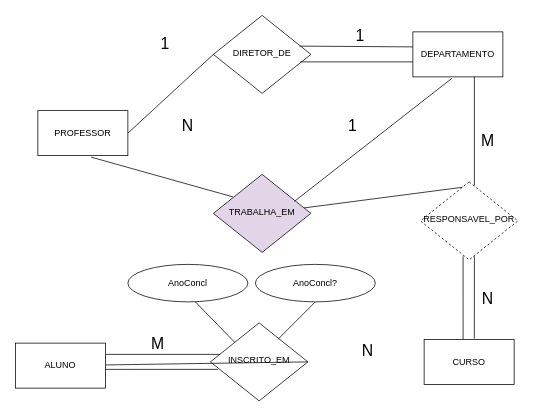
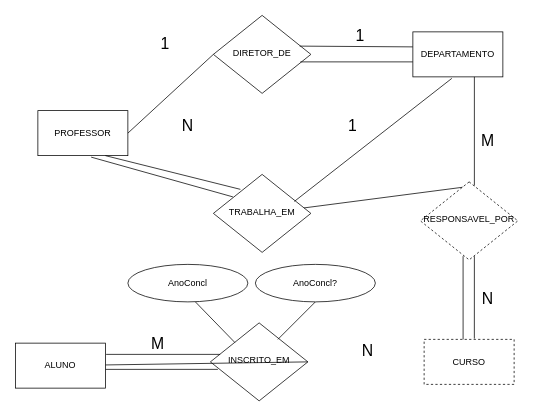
edge "PROFESSOR" -- "TRABALHA_EM": added
node "TRABALHA_EM": fillcolor #e1d5e7 -> #ffffff
node "CURSO": style solid -> dashed
